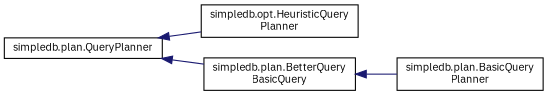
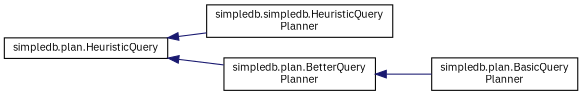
node "simpledb.opt.HeuristicQuery Planner": label "simpledb.opt.HeuristicQuery Planner" -> "simpledb.simpledb.HeuristicQuery Planner"
node "simpledb.plan.QueryPlanner": label "simpledb.plan.QueryPlanner" -> "simpledb.plan.HeuristicQuery"
node "simpledb.plan.BetterQuery BasicQuery": label "simpledb.plan.BetterQuery BasicQuery" -> "simpledb.plan.BetterQuery Planner"
